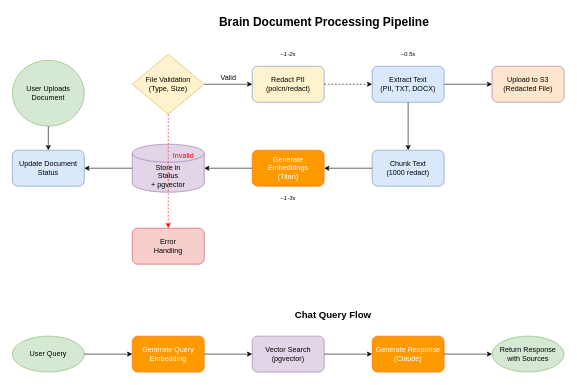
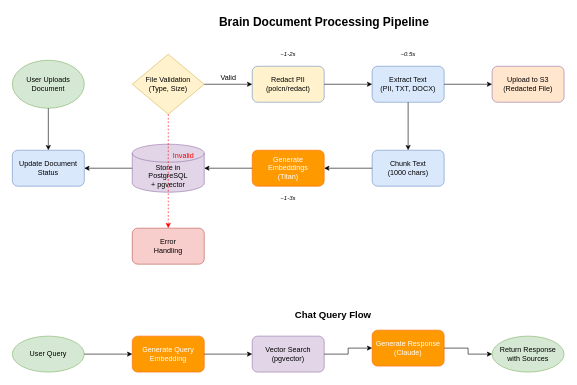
edge "Redact PII (polcn/redact)" -> "Extract Text (PII, TXT, DOCX)": style dashed -> solid
node "User Uploads Document": size 72x66 -> 72x48
node "Chunk Text (1000 redact)": label "Chunk Text (1000 redact)" -> "Chunk Text (1000 chars)"
node "Store in Status + pgvector": label "Store in Status + pgvector" -> "Store in PostgreSQL + pgvector"
node "Generate Response (Claude)": moved (408, 354) -> (408, 348)
